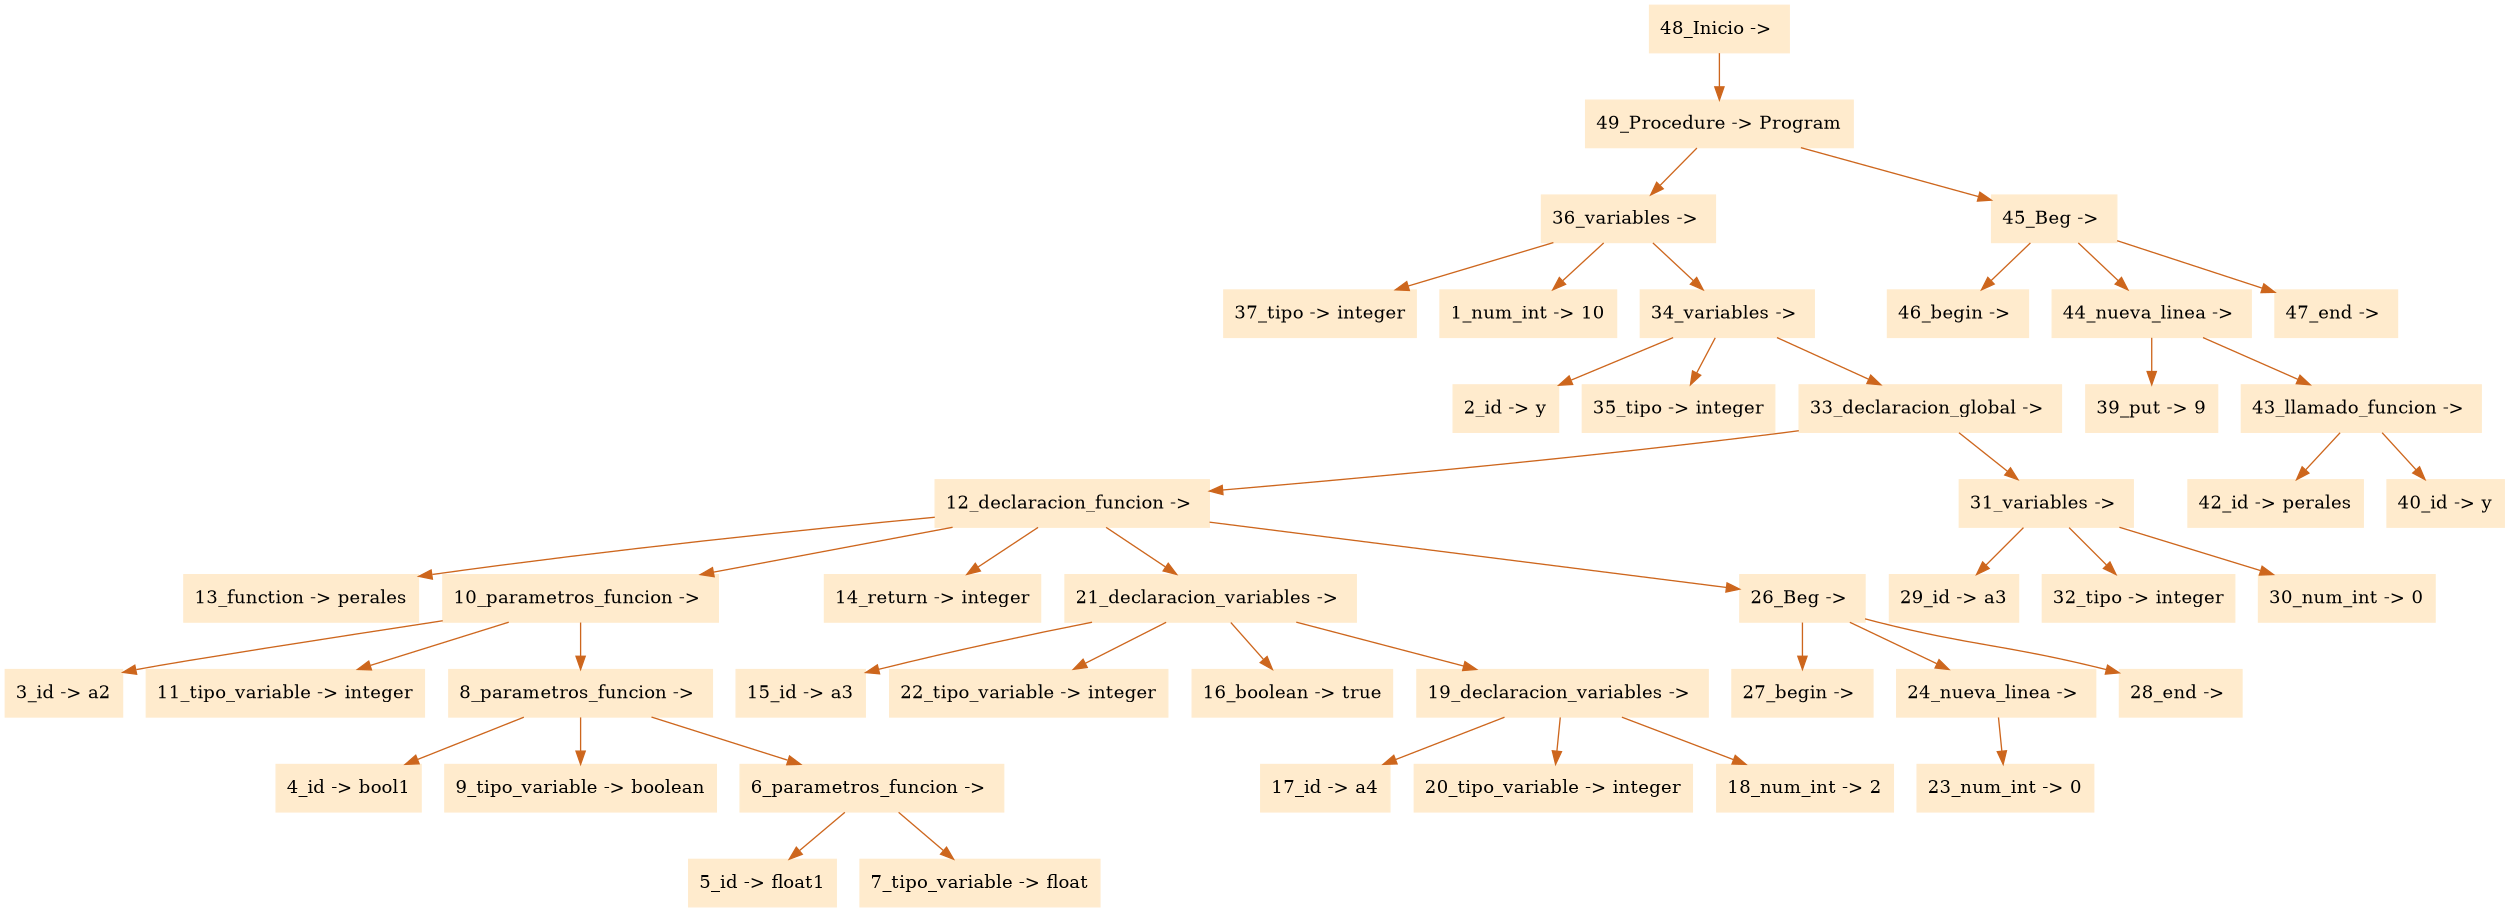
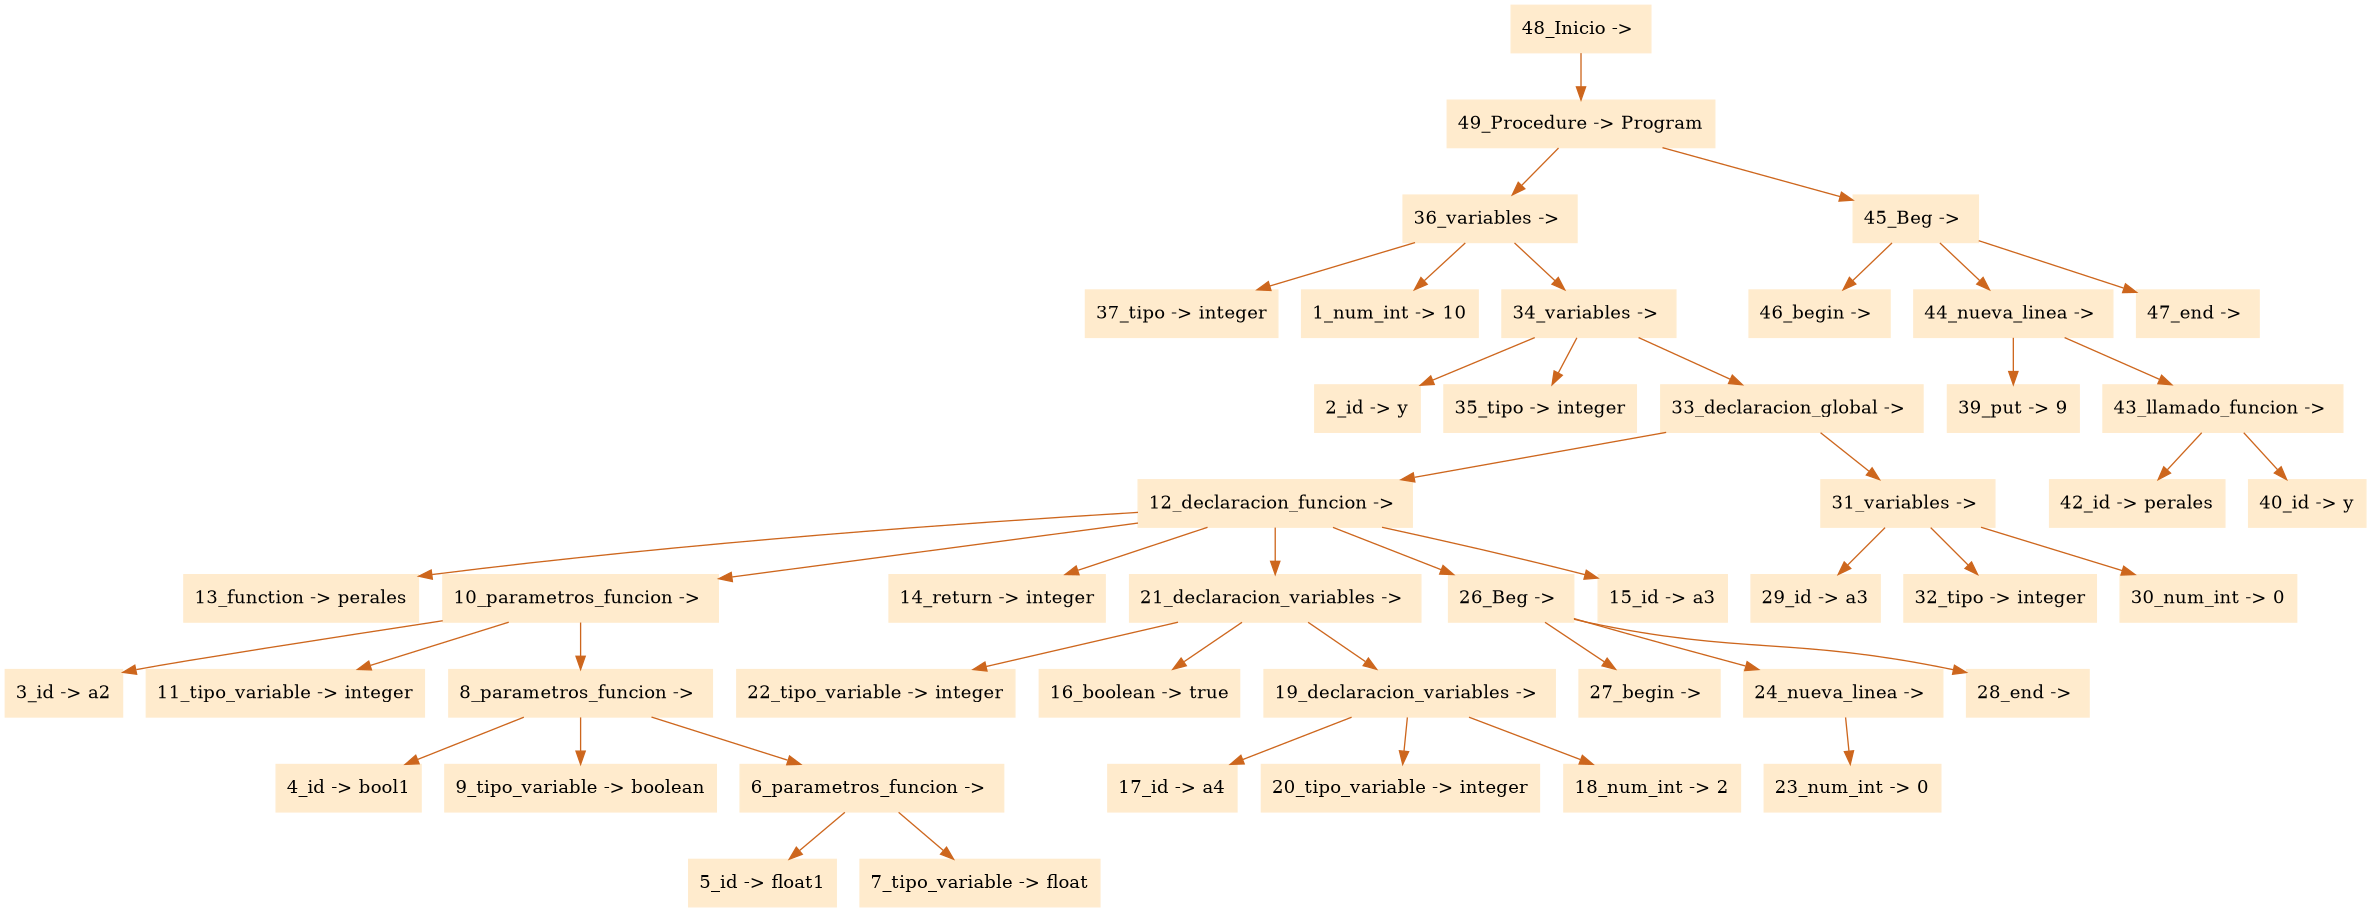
edge "21_declaracion_variables ->" -> "15_id -> a3": now "12_declaracion_funcion ->" -> "15_id -> a3"
